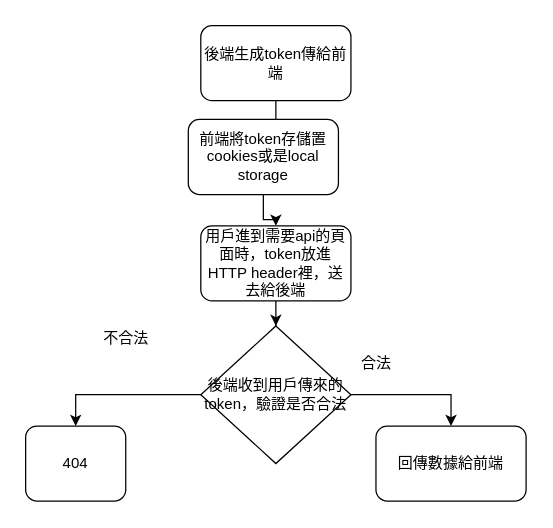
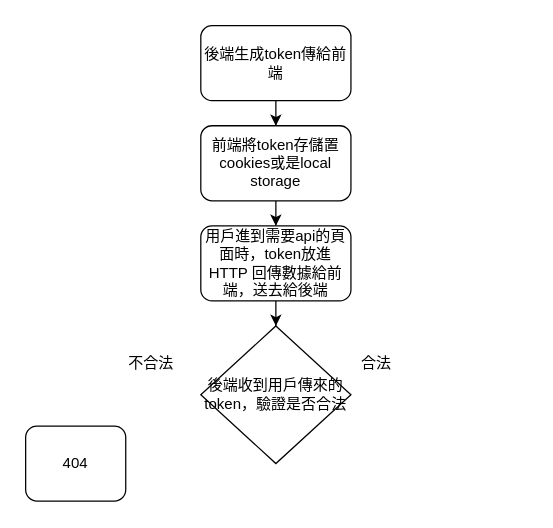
node "前端將token存儲置cookies或是local storage": moved (263, 157) -> (276, 163)
node "用戶進到需要api的頁面時，token放進HTTP header裡，送去給後端": label "用戶進到需要api的頁面時，token放進HTTP header裡，送去給後端" -> "用戶進到需要api的頁面時，token放進HTTP 回傳數據給前端，送去給後端"
node "不合法": moved (126, 338) -> (151, 363)
edge "後端收到用戶傳來的token，驗證是否合法" -> "404": removed
edge "後端收到用戶傳來的token，驗證是否合法" -> "回傳數據給前端": removed
node "回傳數據給前端": removed
